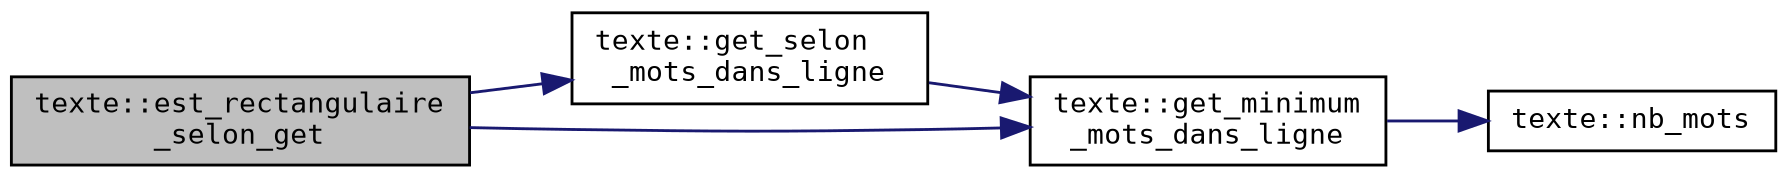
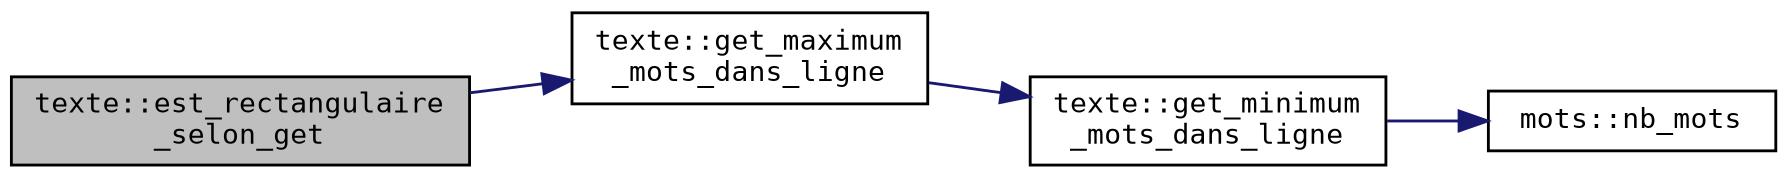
node "texte::get_selon _mots_dans_ligne": label "texte::get_selon _mots_dans_ligne" -> "texte::get_maximum _mots_dans_ligne"
node "texte::nb_mots": label "texte::nb_mots" -> "mots::nb_mots"
edge "texte::est_rectangulaire _selon_get" -> "texte::get_minimum _mots_dans_ligne": removed
